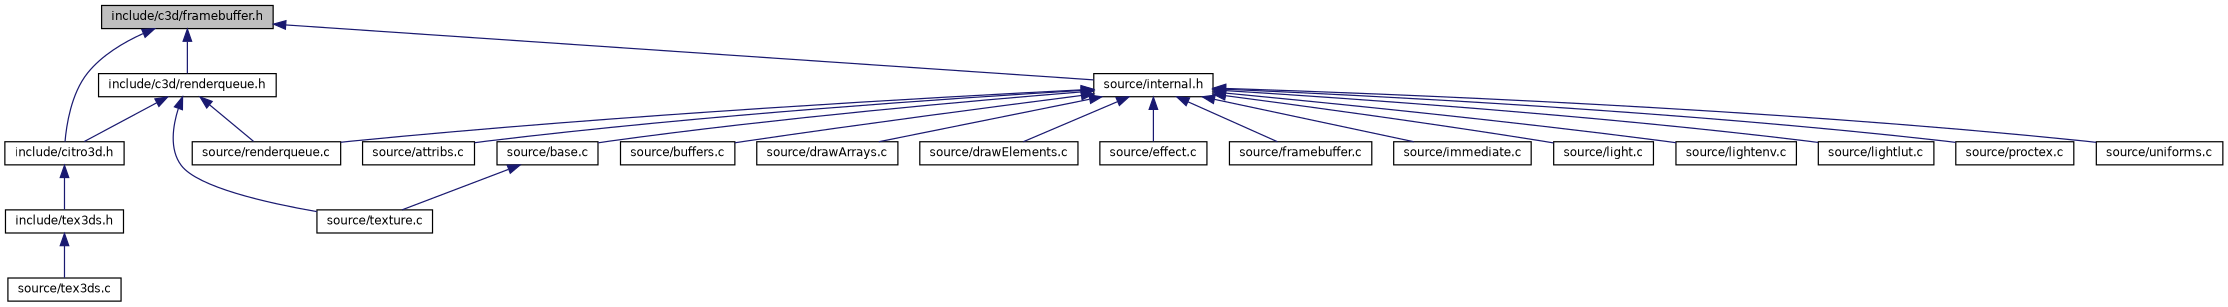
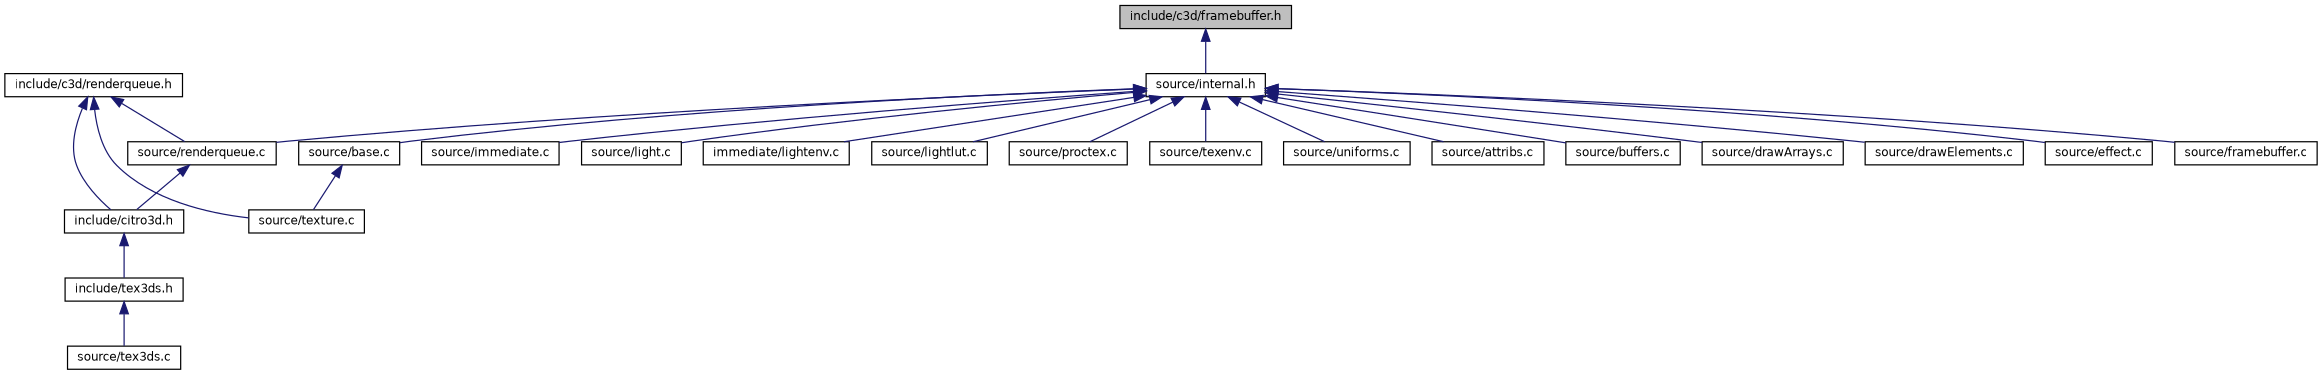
edge "include/c3d/renderqueue.h" -> "include/c3d/framebuffer.h": removed
edge "include/citro3d.h" -> "include/c3d/framebuffer.h": now "include/citro3d.h" -> "source/renderqueue.c"
node "source/texenv.c": added
node "source/lightenv.c": label "source/lightenv.c" -> "immediate/lightenv.c"
